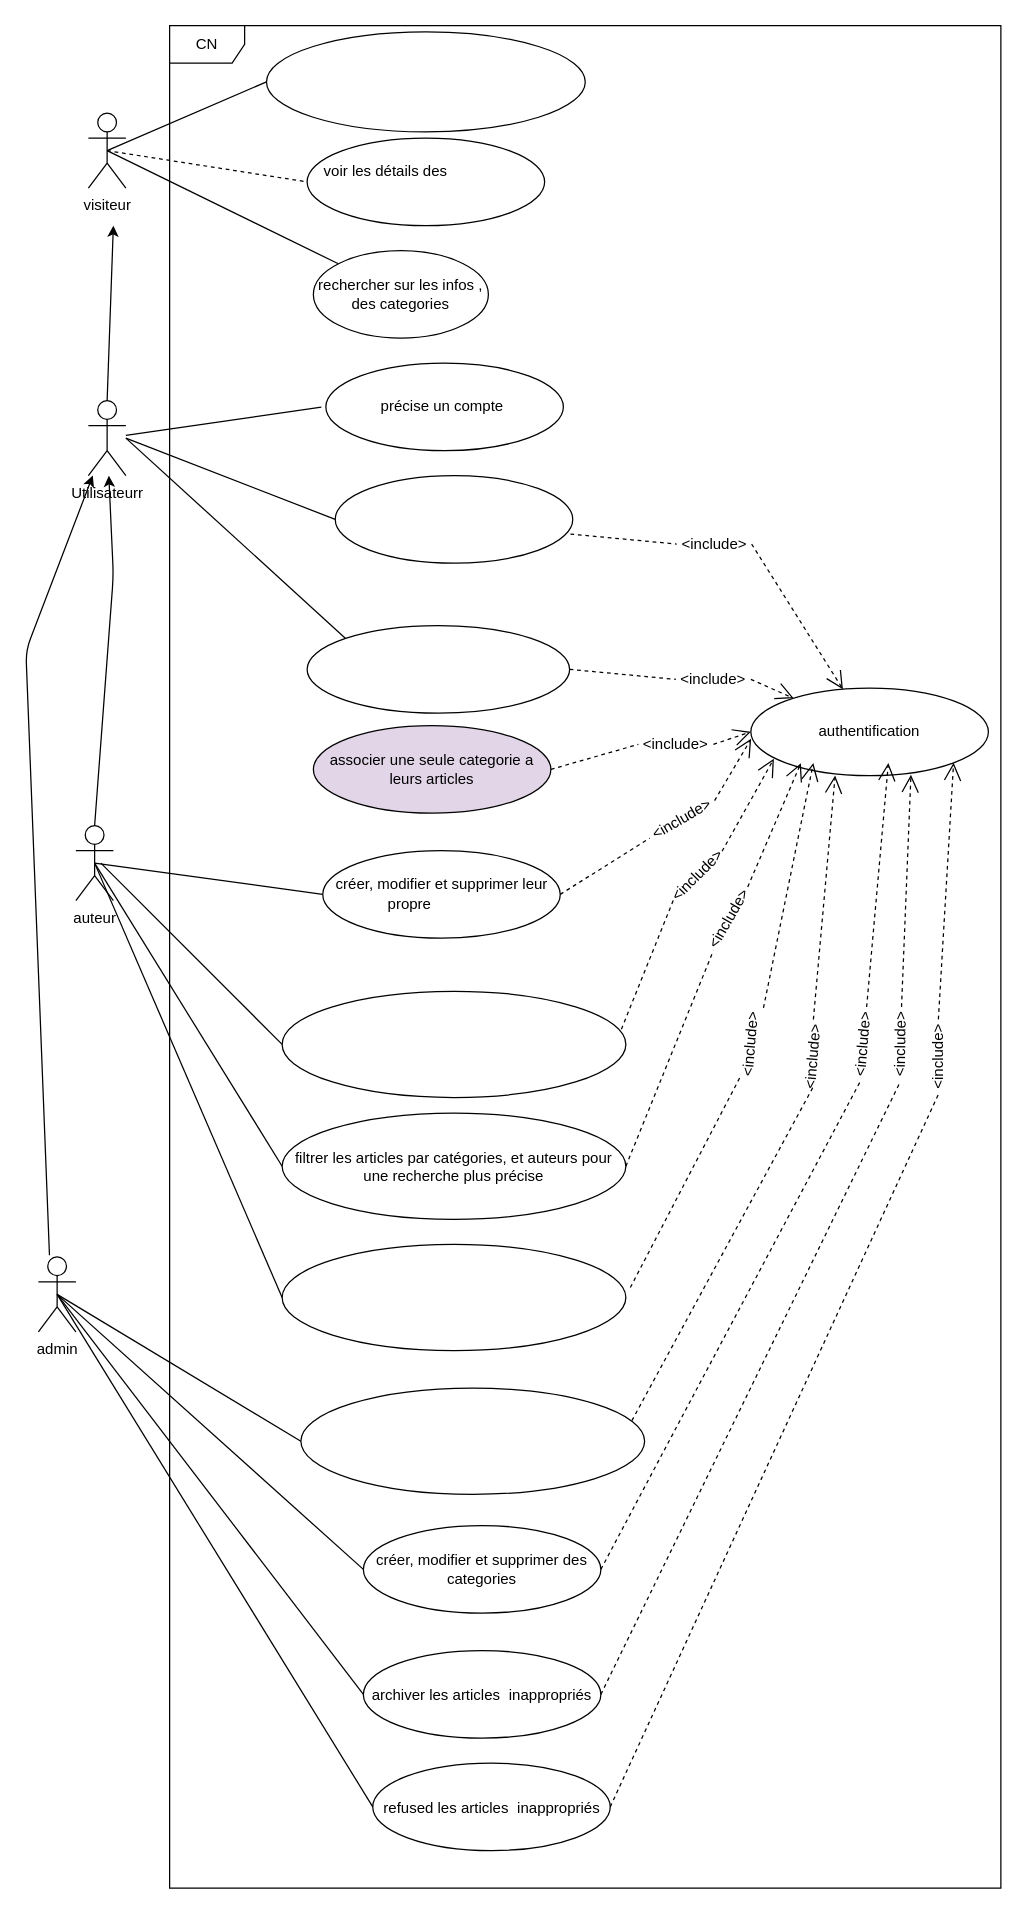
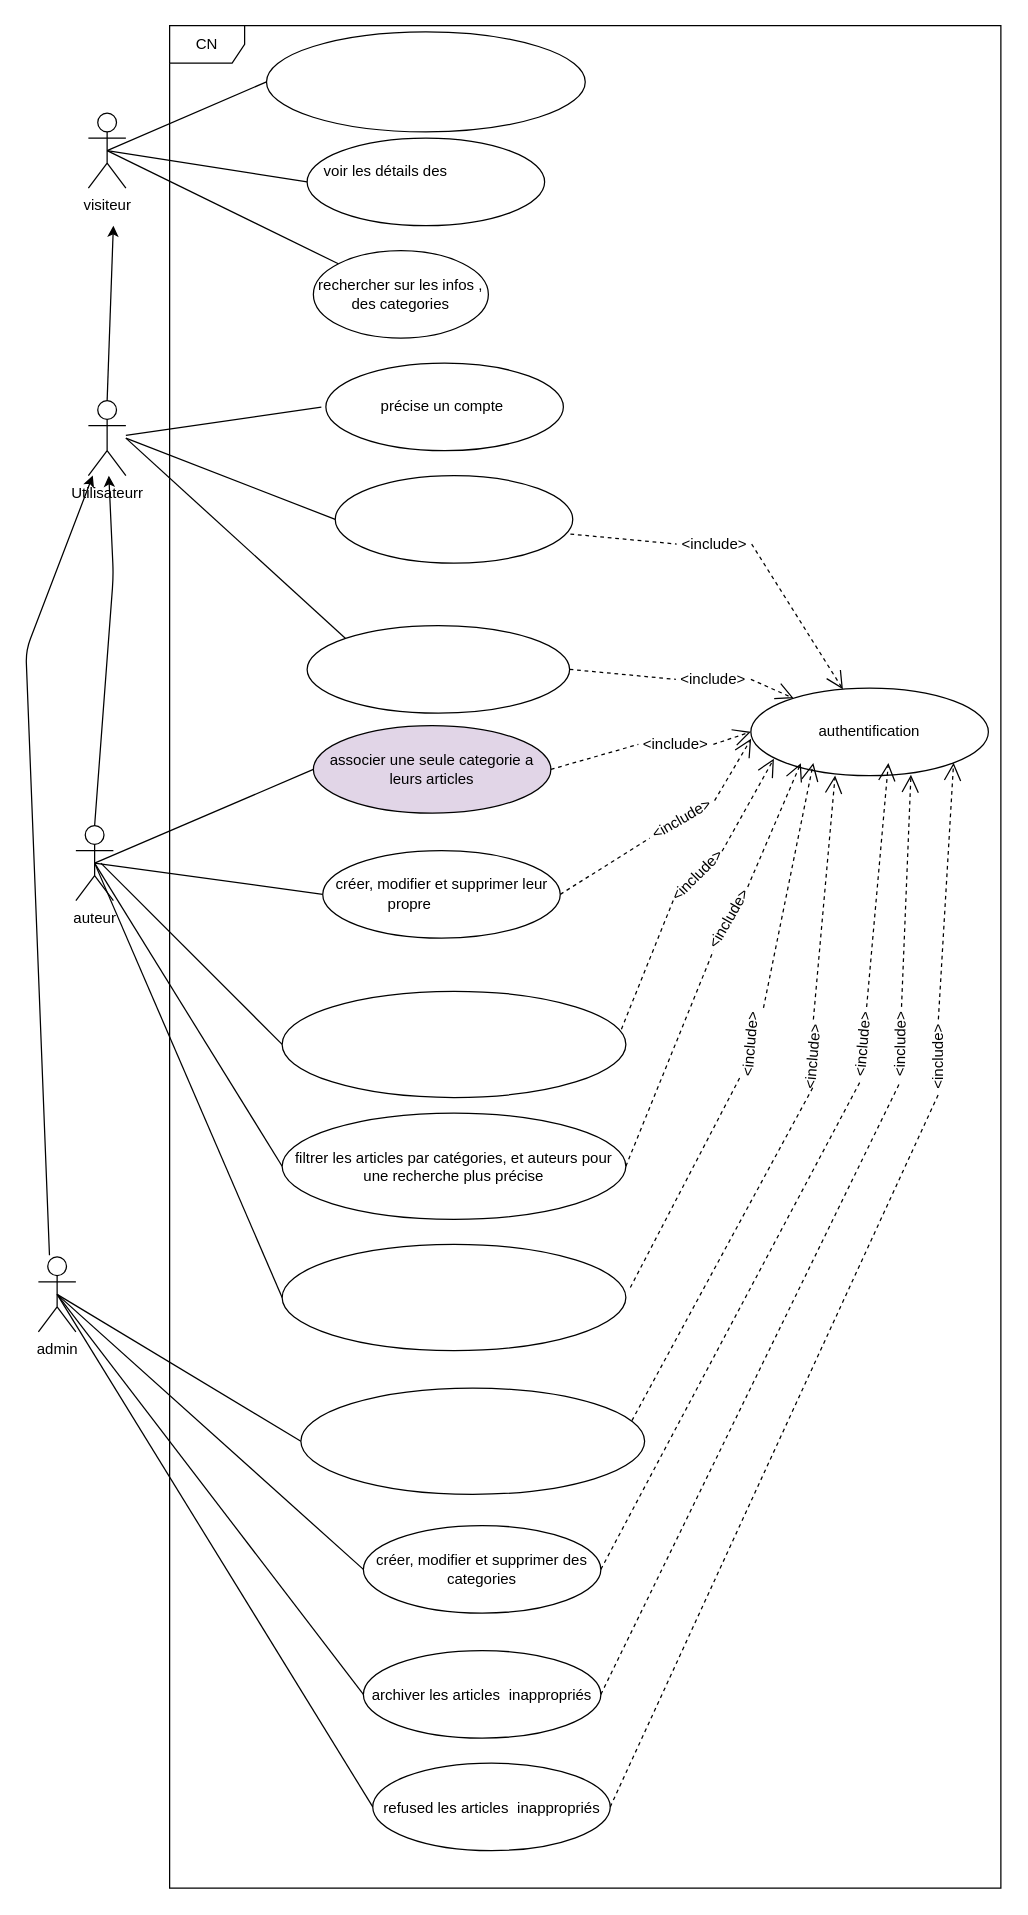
edge "visiteur" -- "voir les détails des dernières nouvelles": style dashed -> solid
edge "associer une seule categorie a leurs articles" -- "auteur": added
